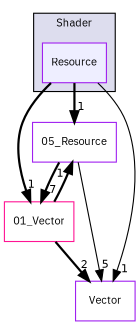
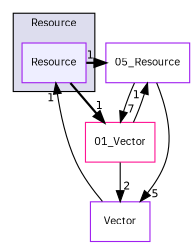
cluster "Shader": label "Shader" -> "Resource"
edge "Resource" -> "Vector": reversed
edge "05_Resource" -> "01_Vector": style bold -> solid
edge "01_Vector" -> "05_Resource": style bold -> solid
edge "01_Vector" -> "Vector": style bold -> solid
